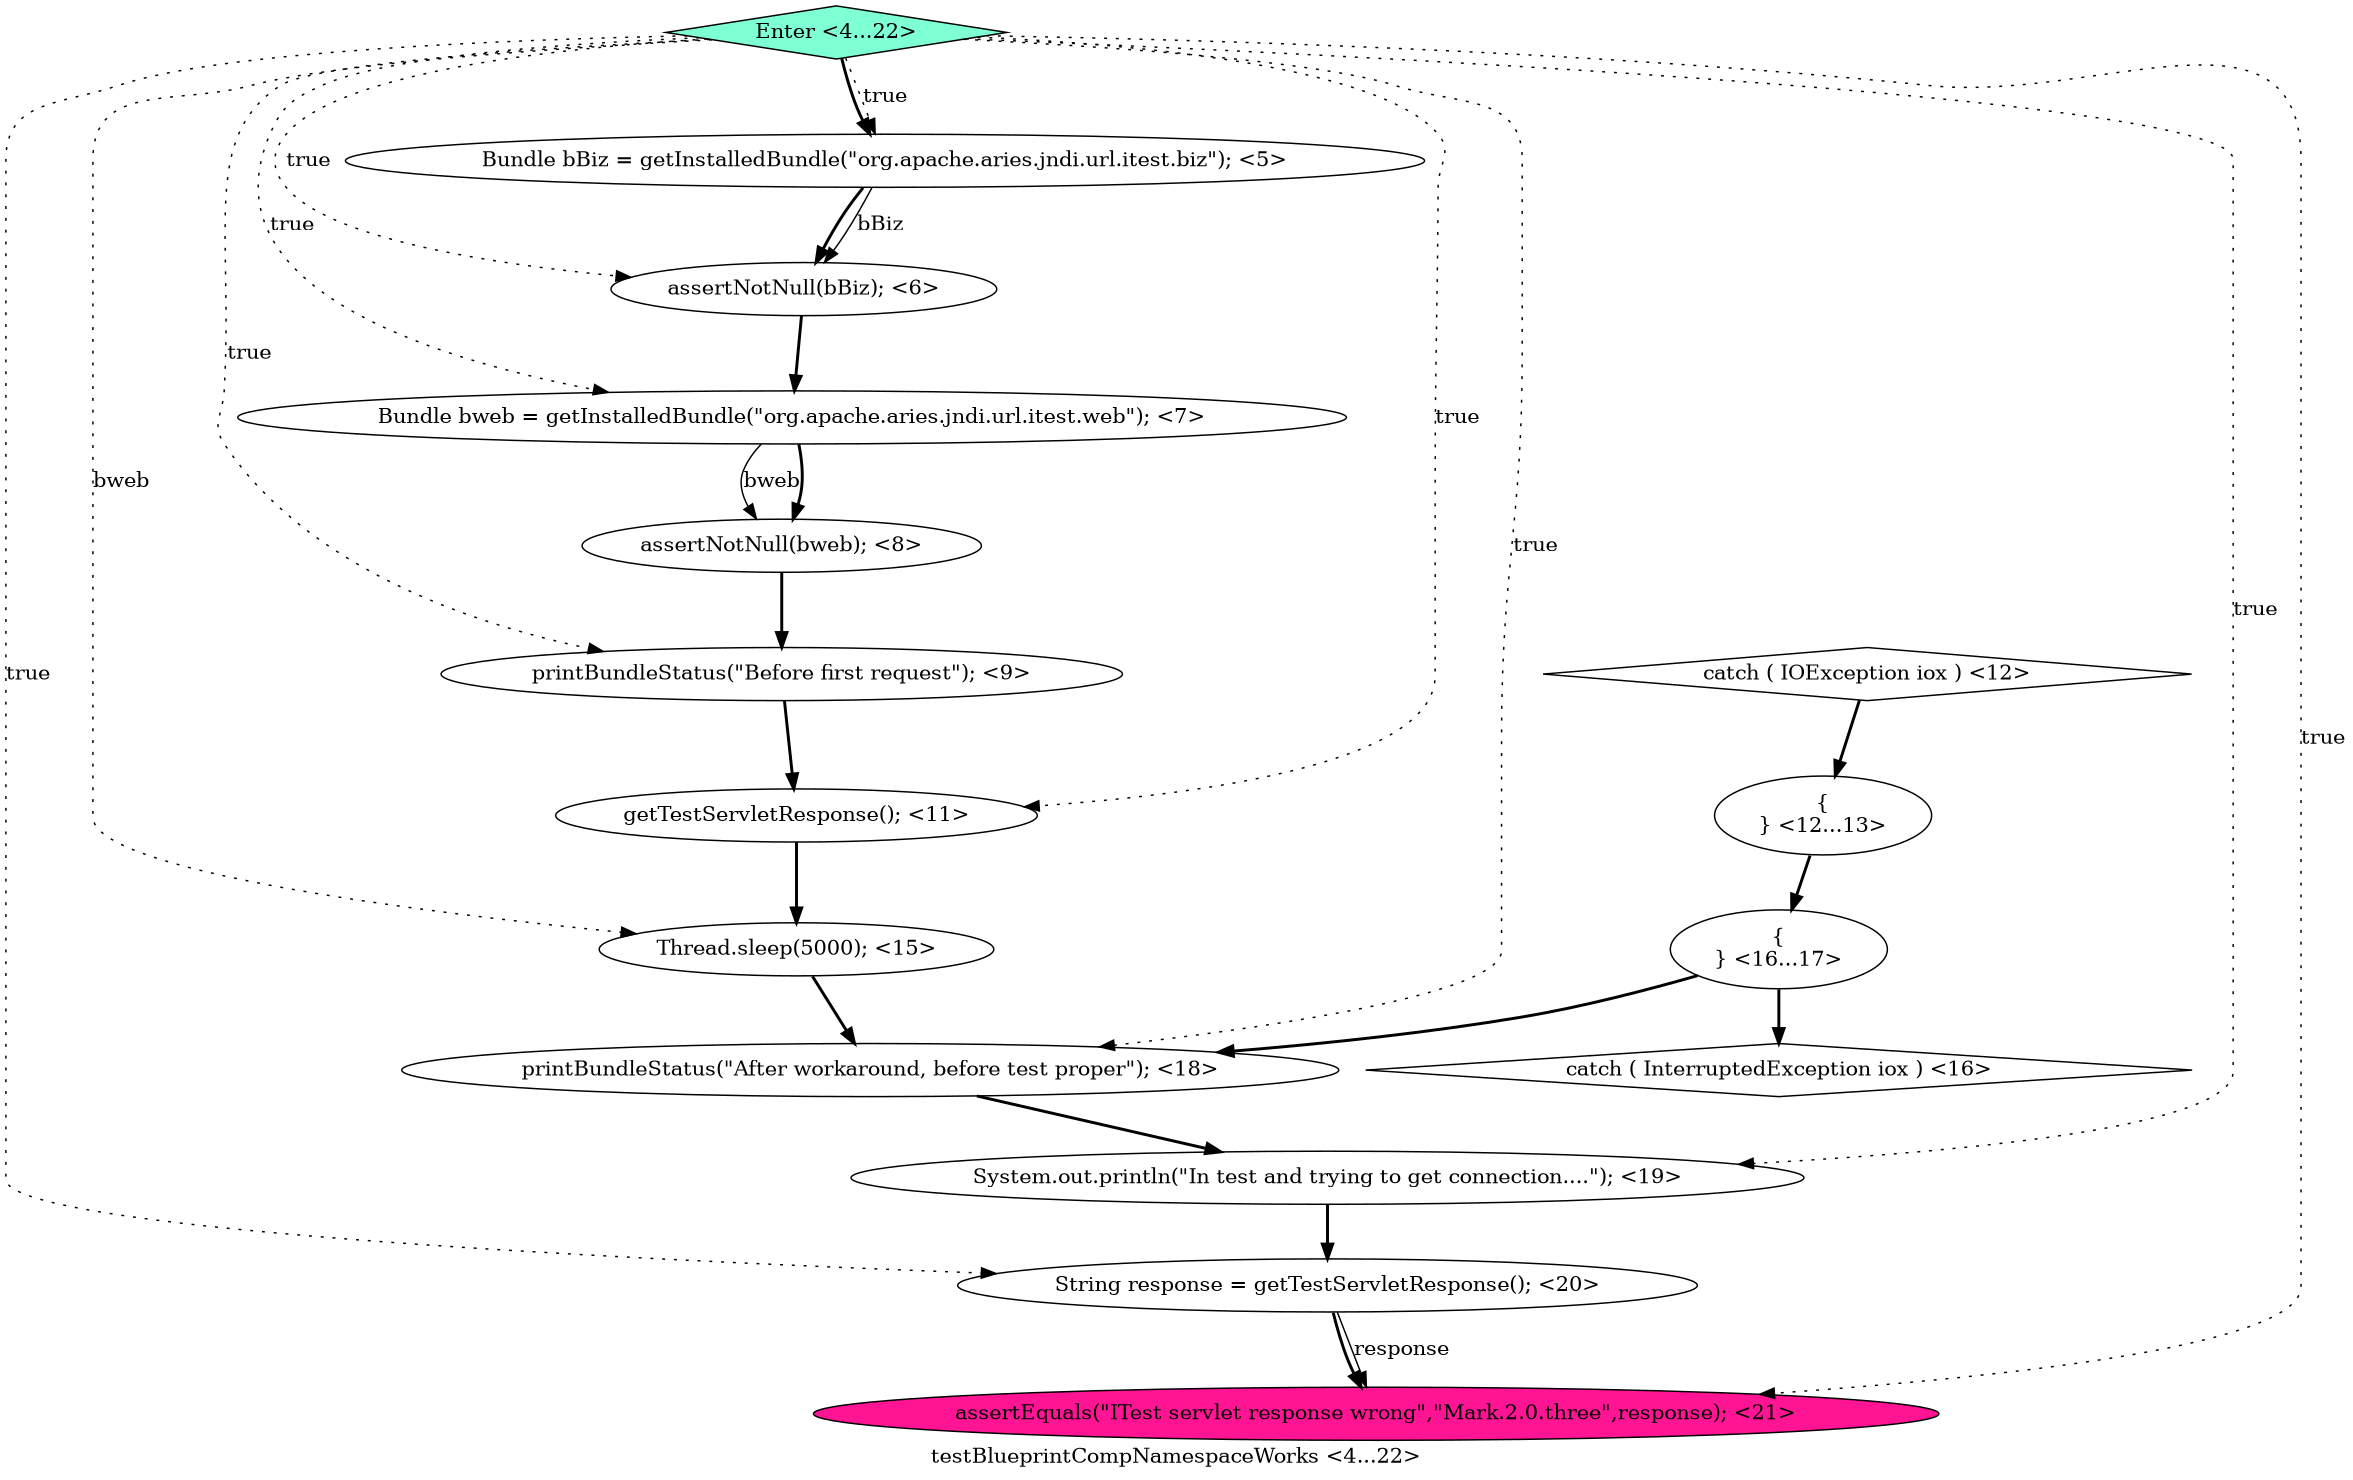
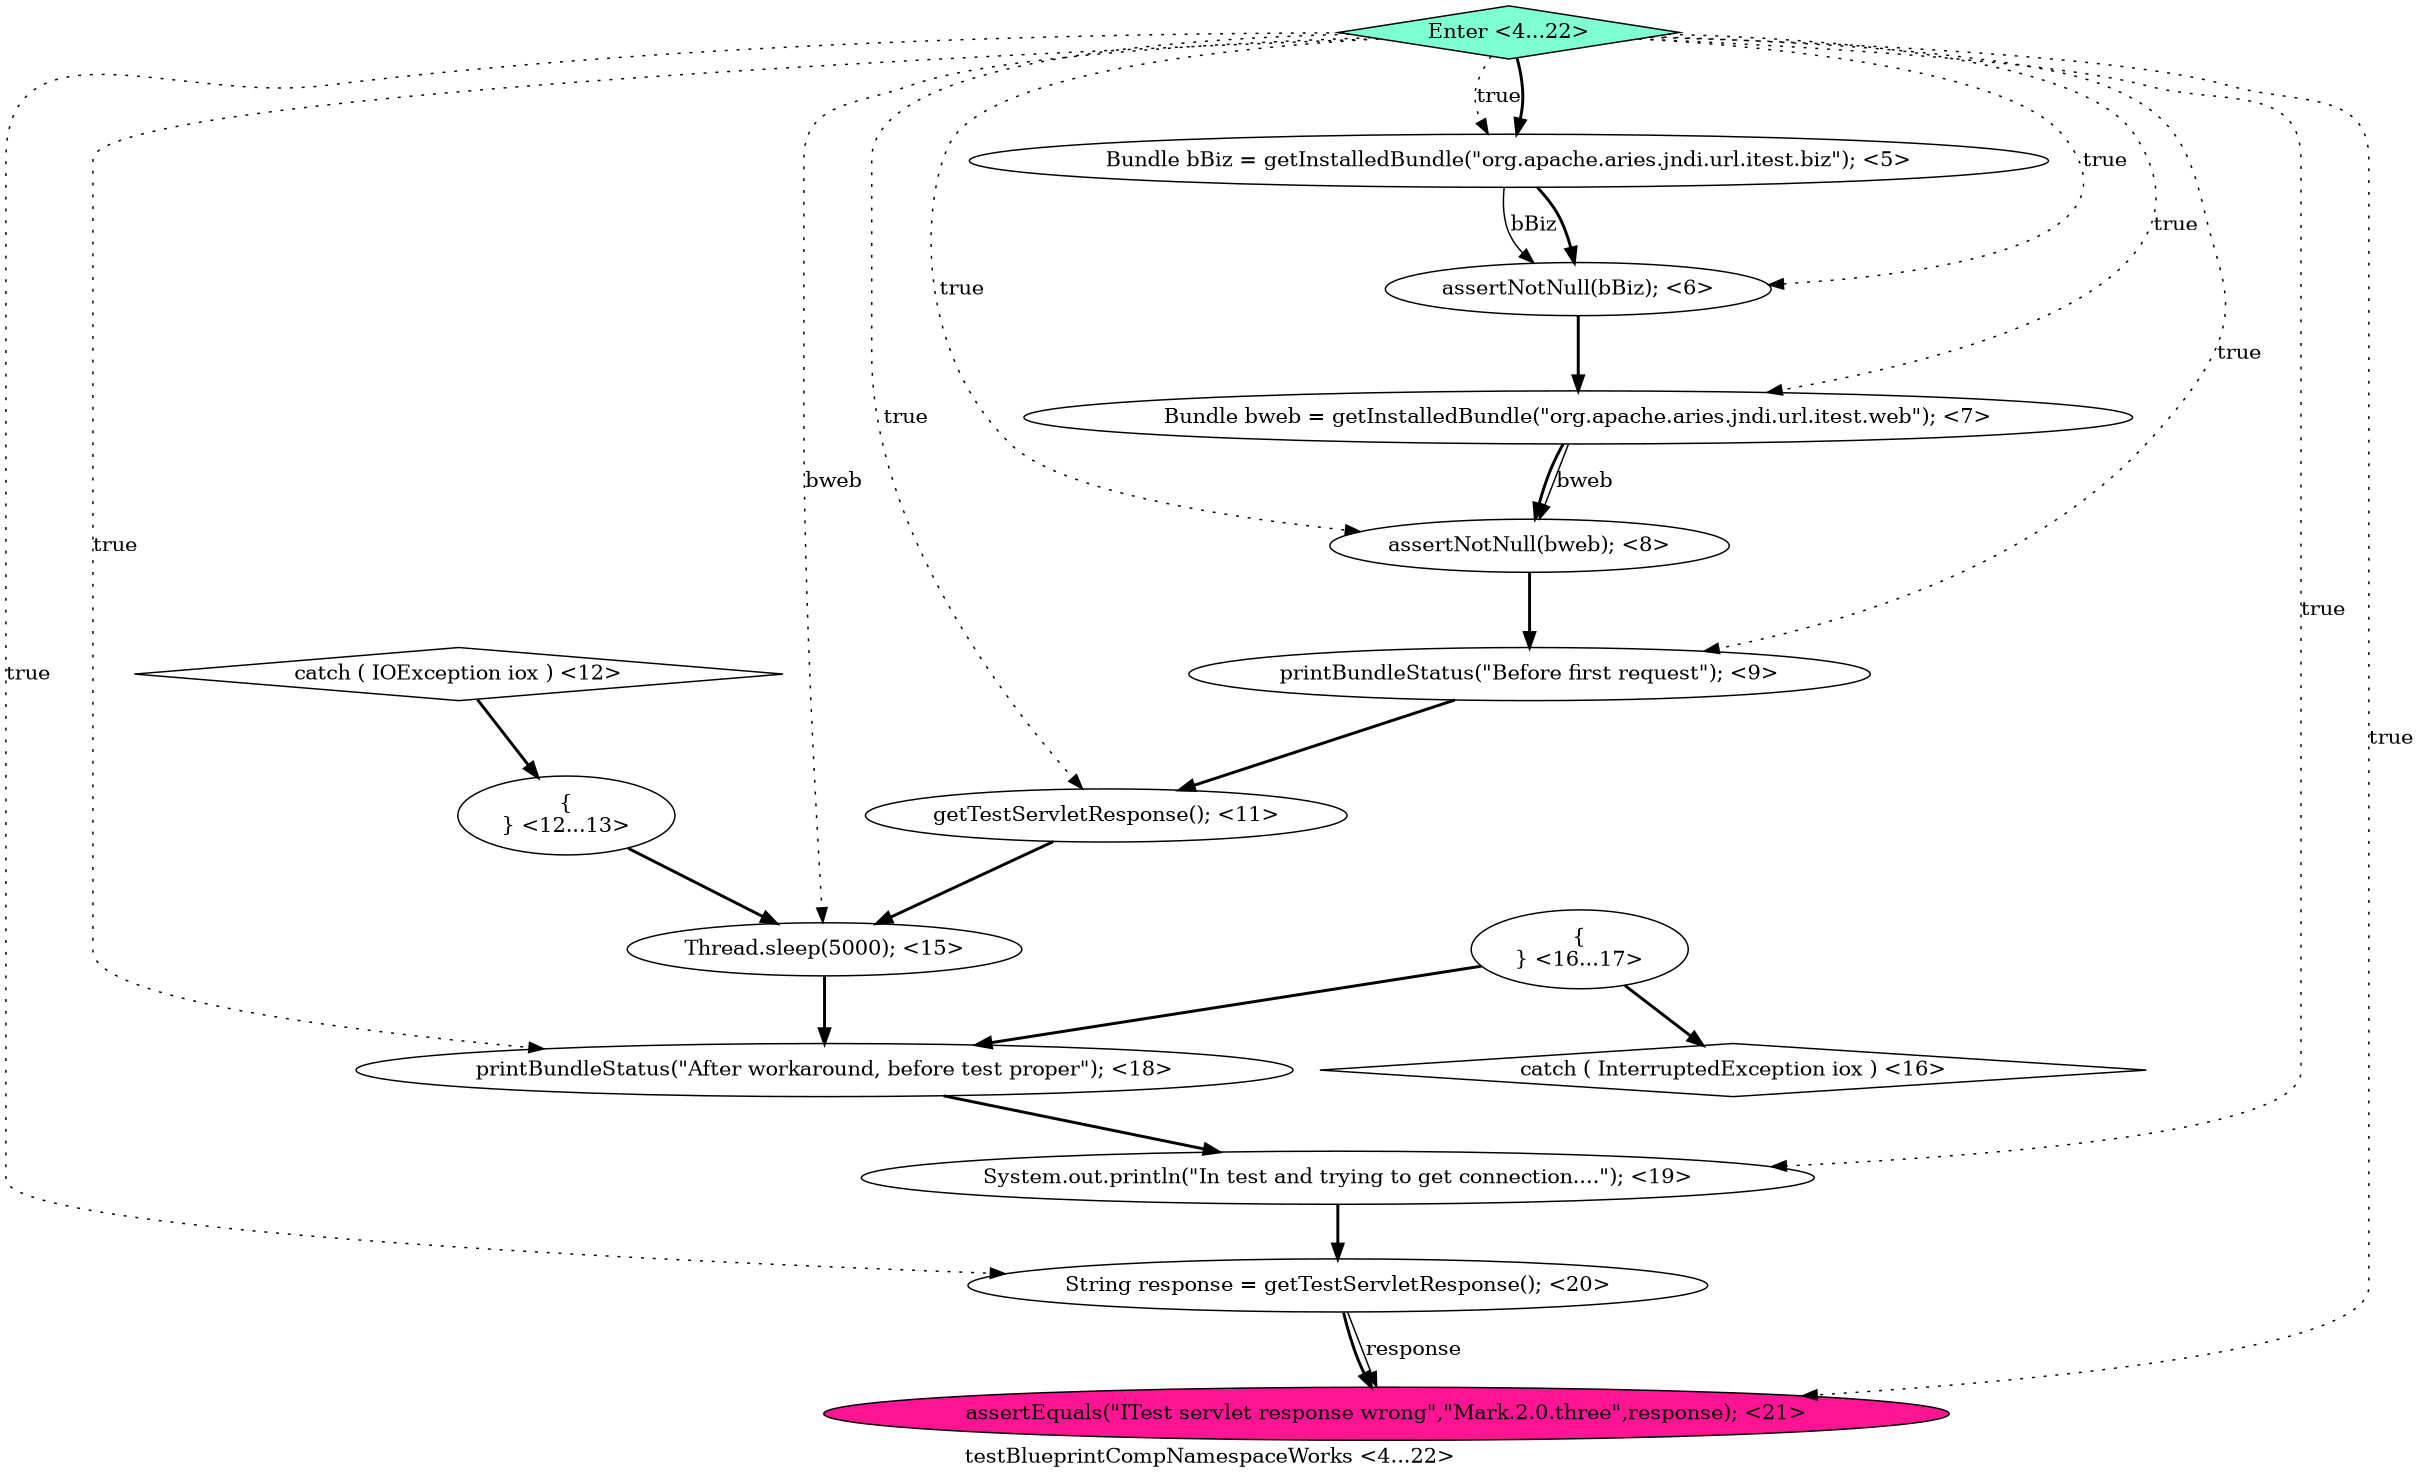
edge "Enter <4...22>" -> "assertNotNull(bweb); <8>": added, label "true"
edge "{ } <12...13>" -> "{ } <16...17>": now "{ } <12...13>" -> "Thread.sleep(5000); <15>"
